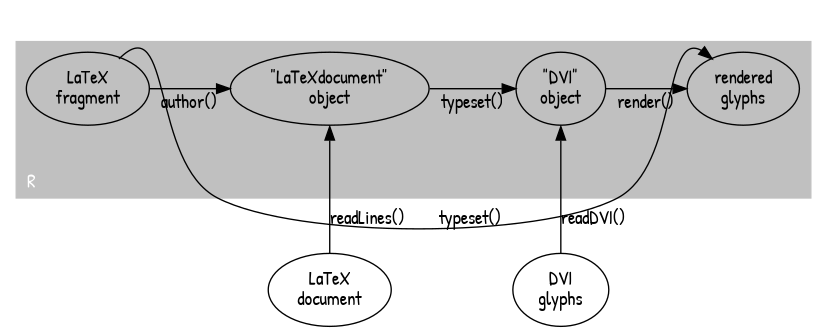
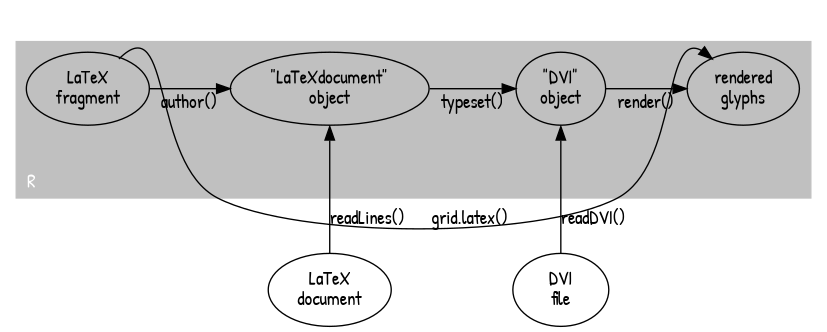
edge "LaTeX fragment" -> "rendered glyphs": label "typeset()" -> "grid.latex()"
node "DVI glyphs": label "DVI glyphs" -> "DVI file"
